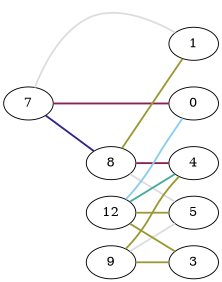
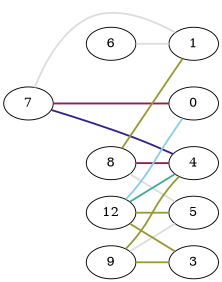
node "6": added
edge "7" -- "8": now "7" -- "4"
